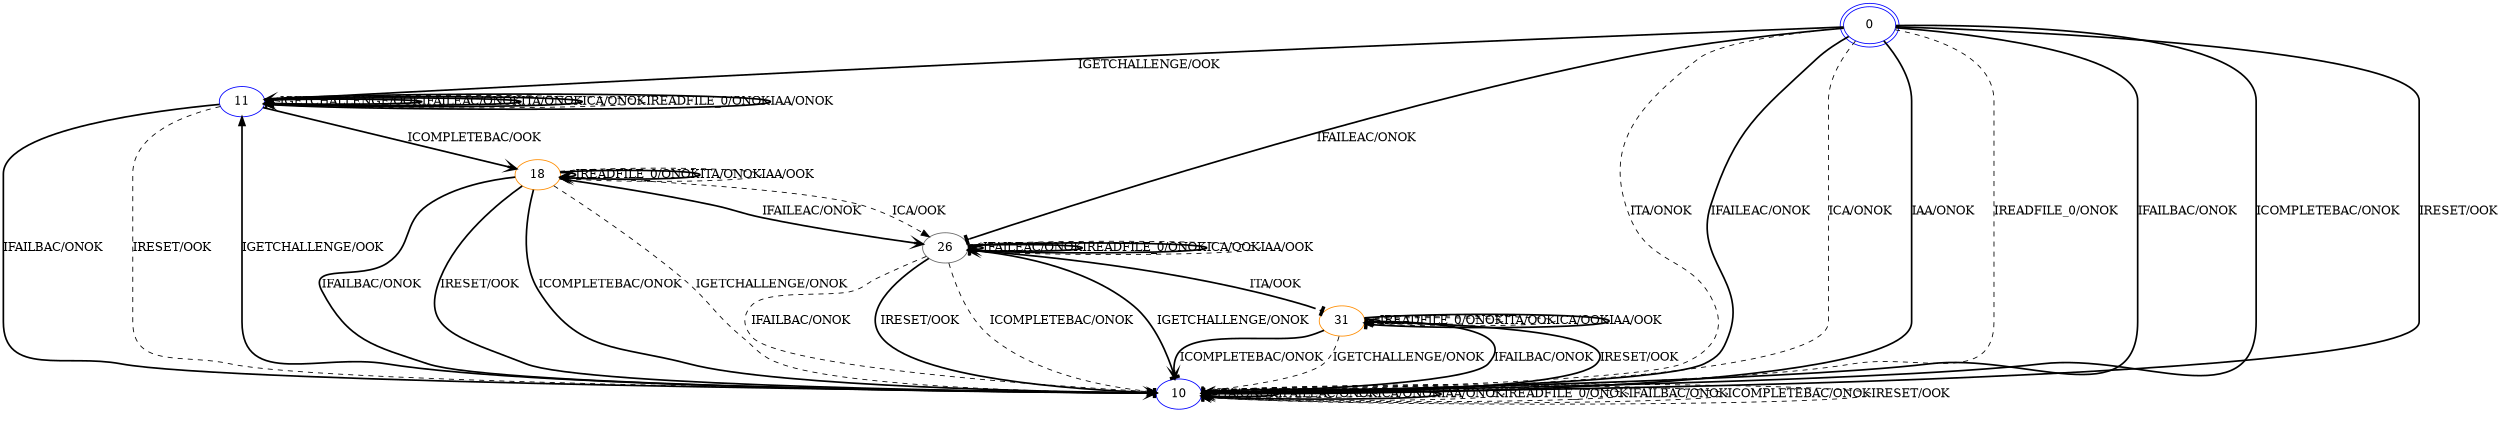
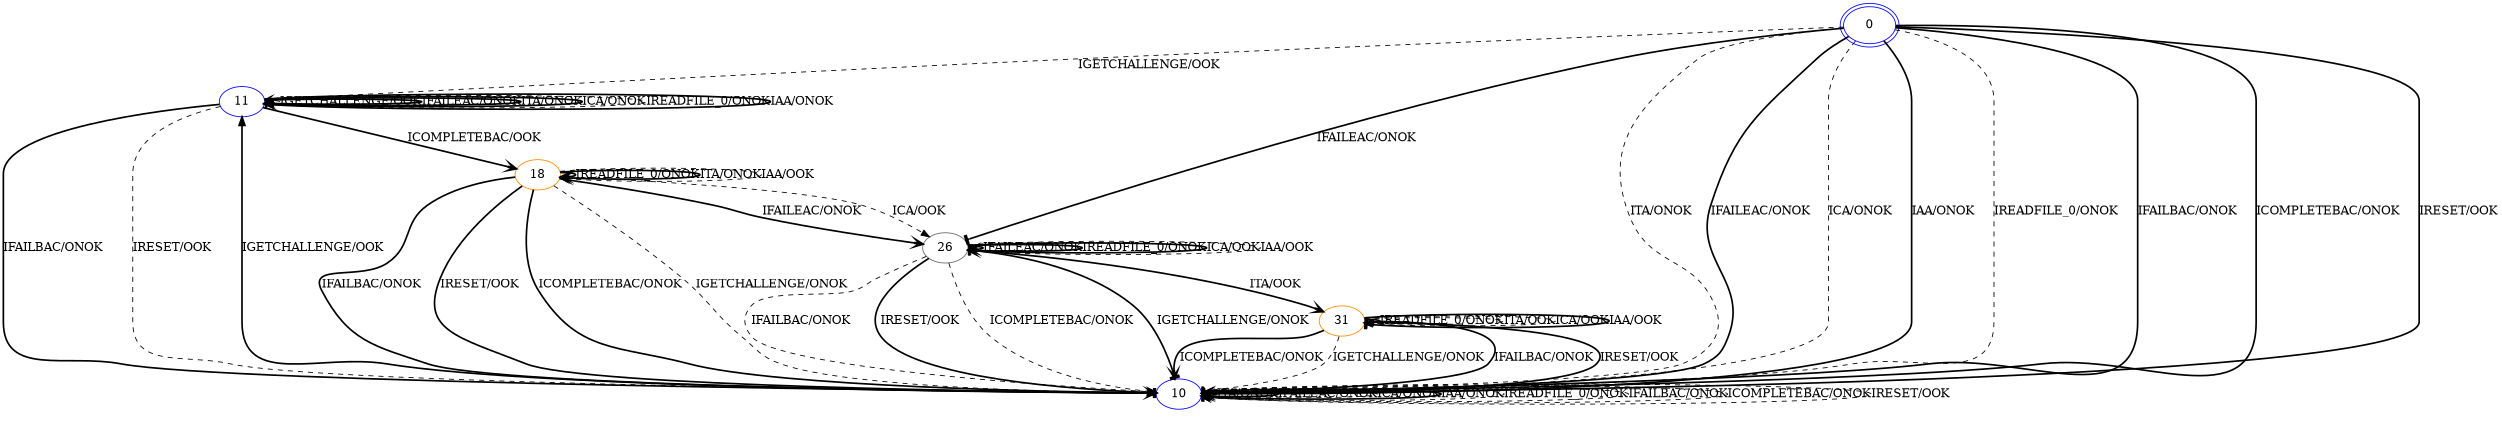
edge "0" -> "11": style bold -> dashed
edge "26" -> "31": arrowhead tee -> vee
